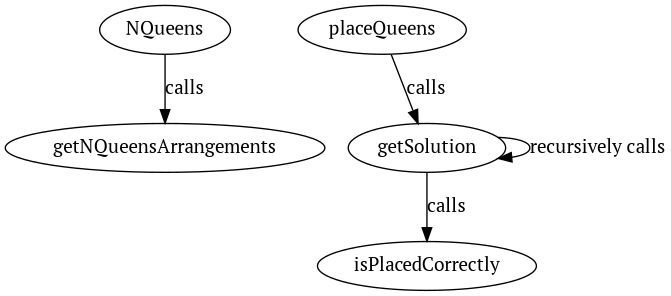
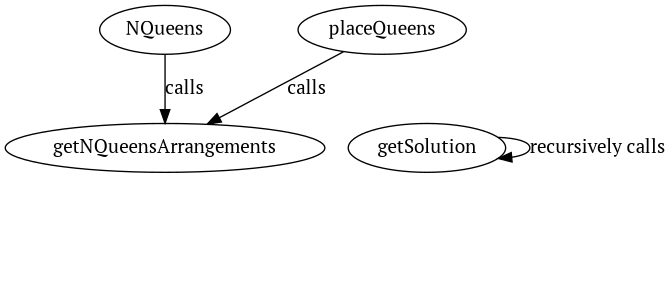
edge "placeQueens" -> "getSolution": now "placeQueens" -> "getNQueensArrangements"
node "isPlacedCorrectly": removed
